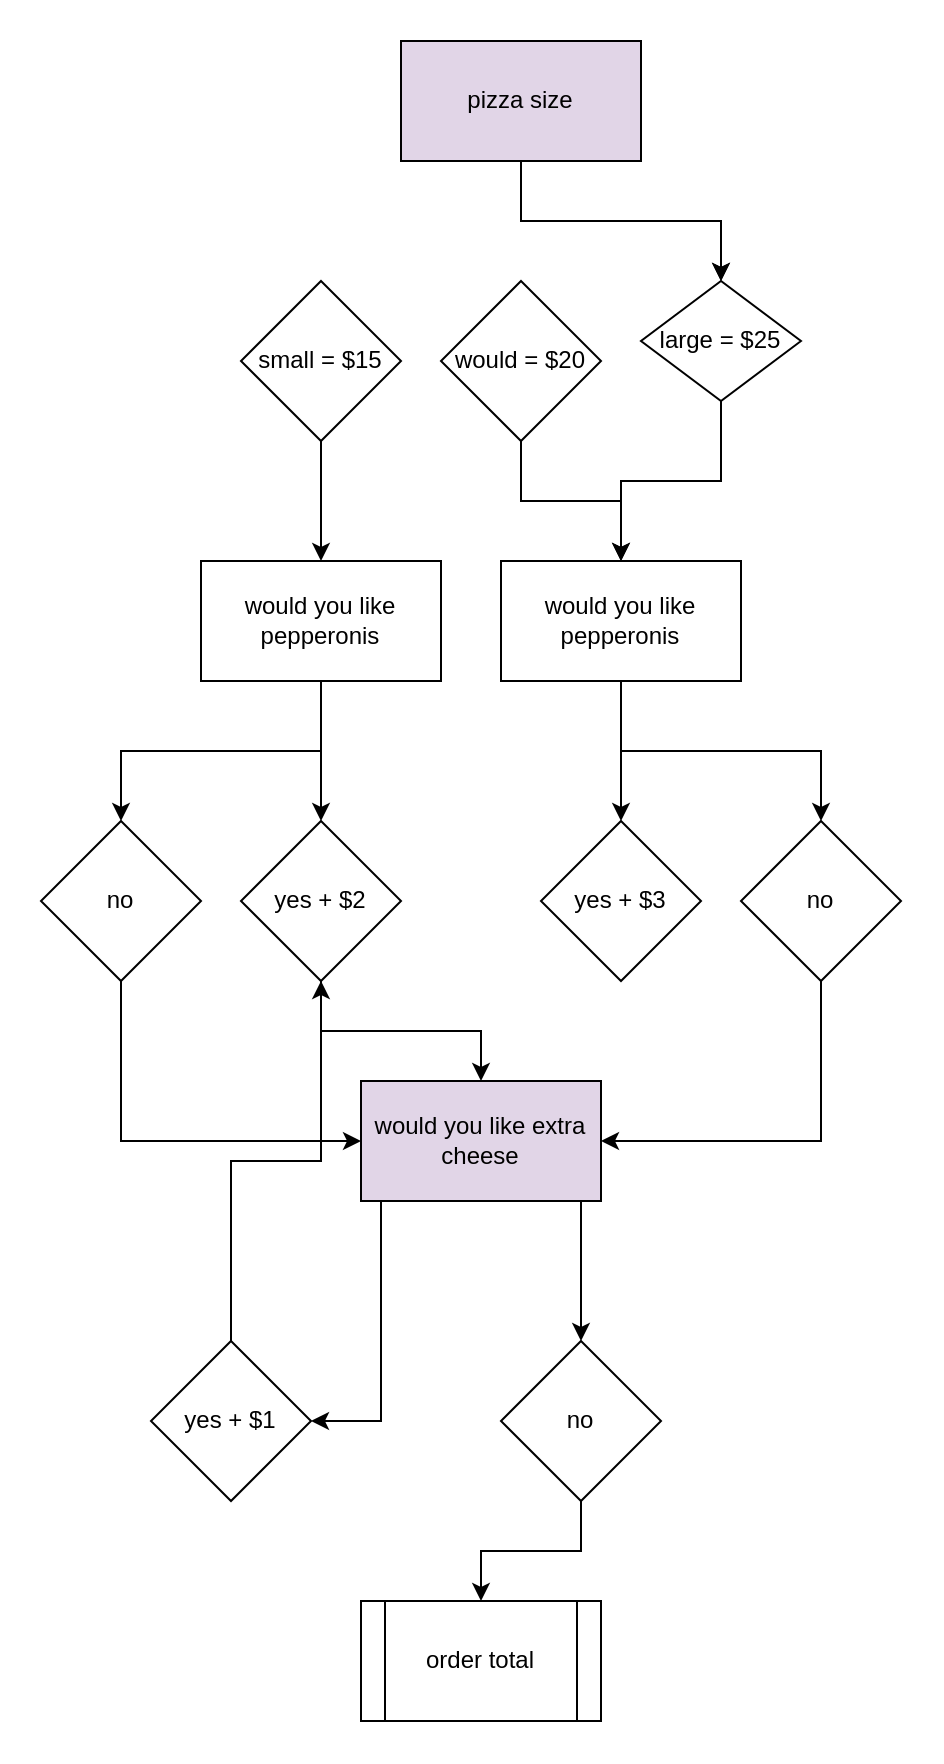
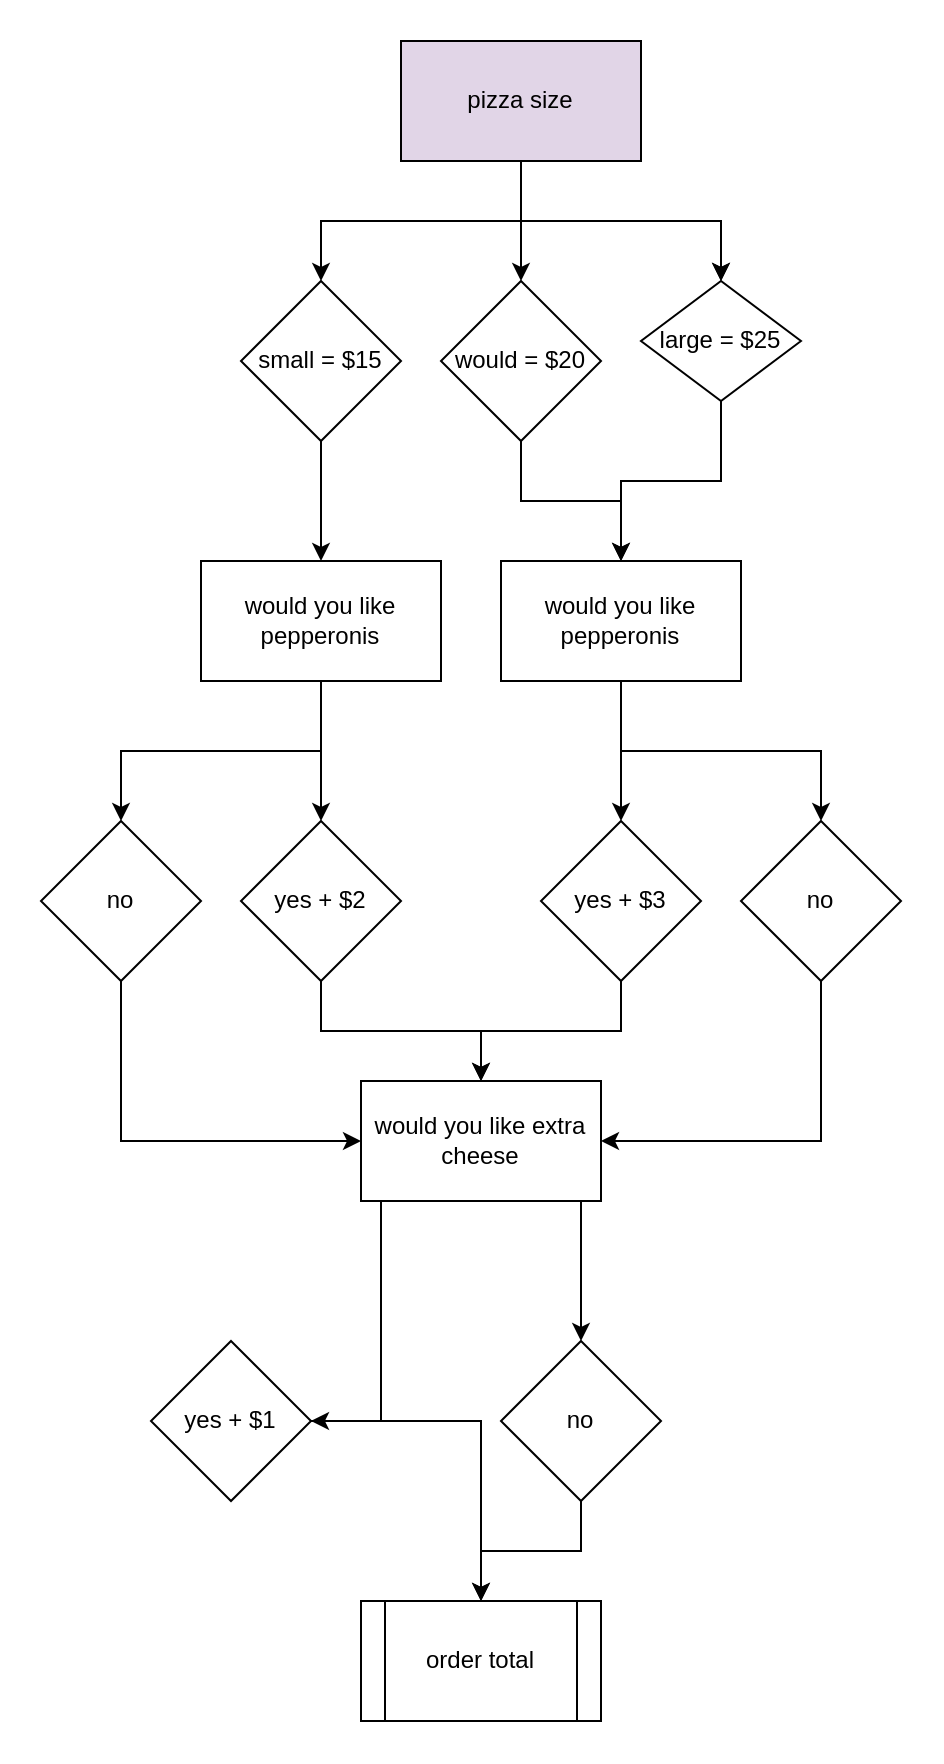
edge "pizza size" -> "small = $15": added
edge "pizza size" -> "would = $20": added
edge "yes + $3" -> "would you like extra cheese": added
node "would you like extra cheese": fillcolor #e1d5e7 -> #ffffff
edge "yes + $1" -> "yes + $2": now "yes + $1" -> "order total"
